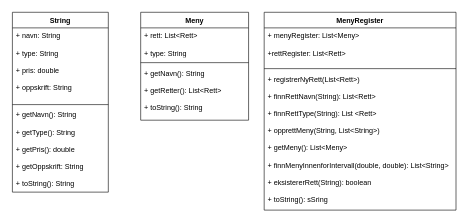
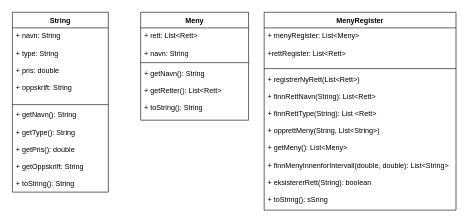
node "+ rett: List<Rett> + type: String": label "+ rett: List<Rett> + type: String" -> "+ rett: List<Rett> + navn: String"
